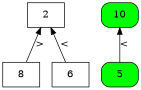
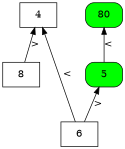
node "2": label "2" -> "4"
node "10": label "10" -> "80"
edge "6" -> "5": added, label ">"
